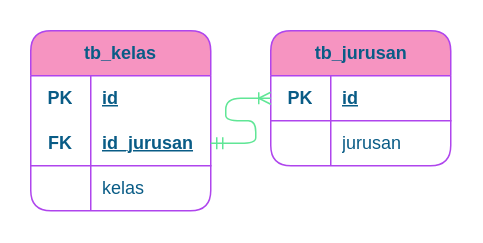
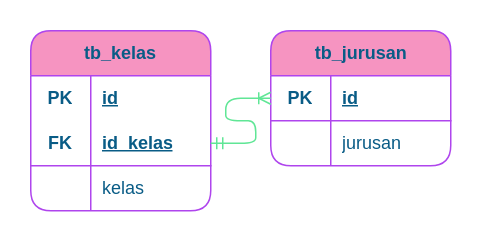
node "id_jurusan": label "id_jurusan" -> "id_kelas"
